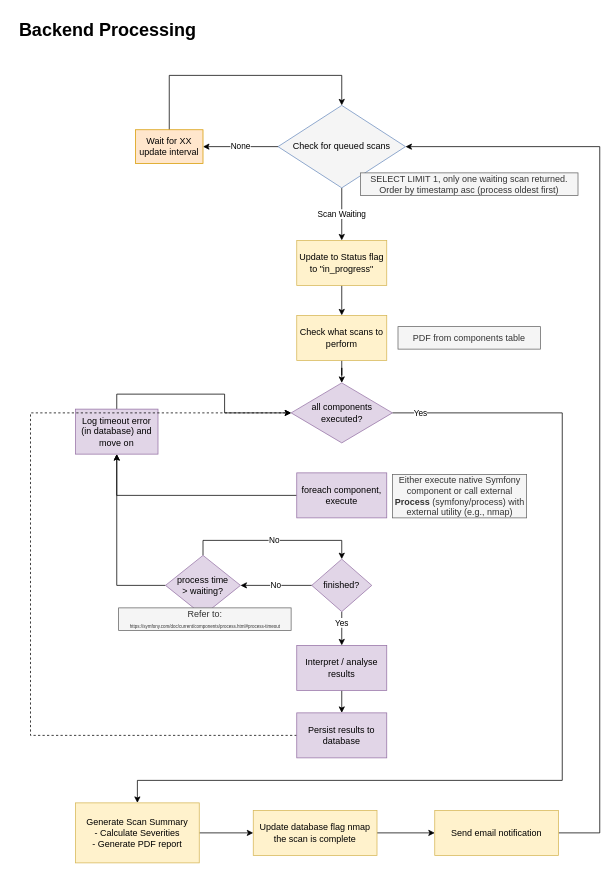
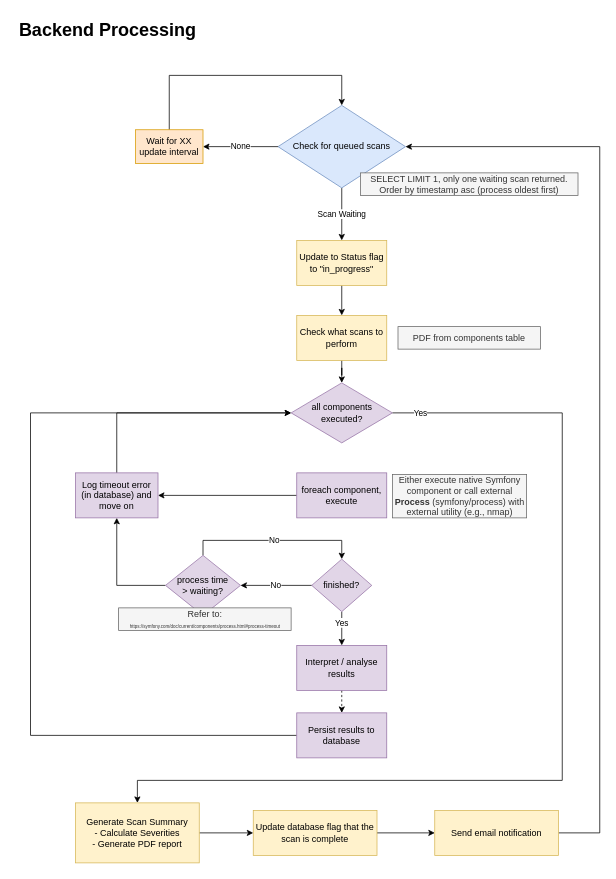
node "Check for queued scans": fillcolor #f5f5f5 -> #dae8fc
node "Log timeout error (in database) and move on": moved (117, 432) -> (117, 495)
edge "Persist results to database" -> "all components executed?": style dashed -> solid
edge "Interpret / analyse results" -> "Persist results to database": style solid -> dashed
node "Update database flag nmap the scan is complete": label "Update database flag nmap the scan is complete" -> "Update database flag that the scan is complete"
